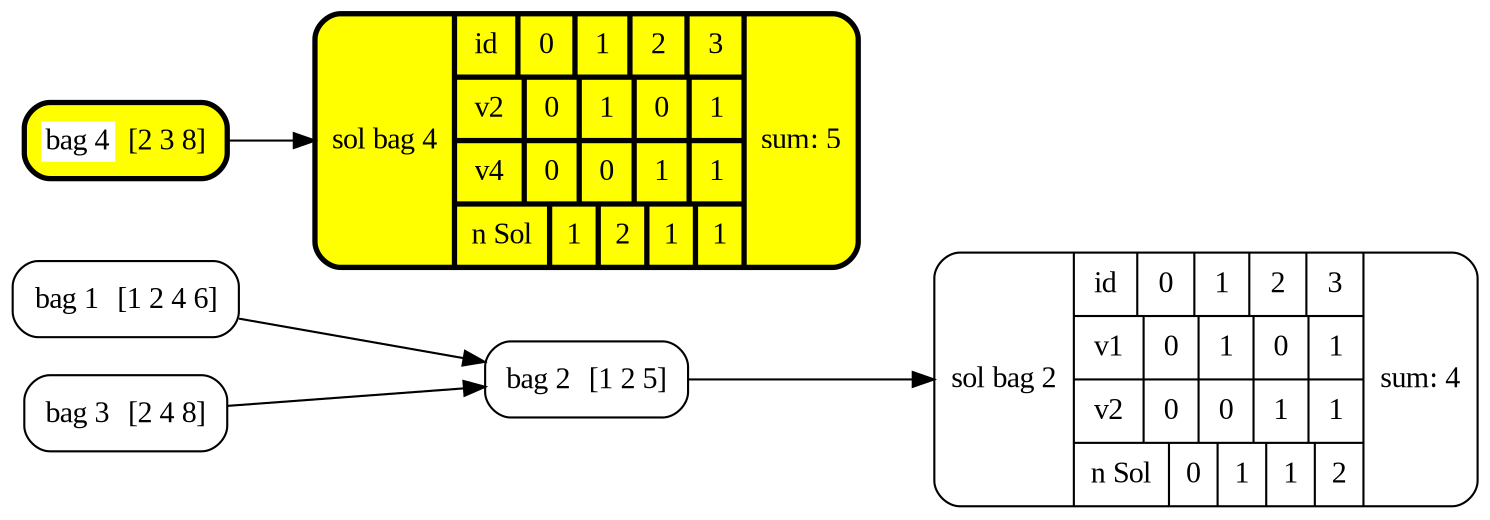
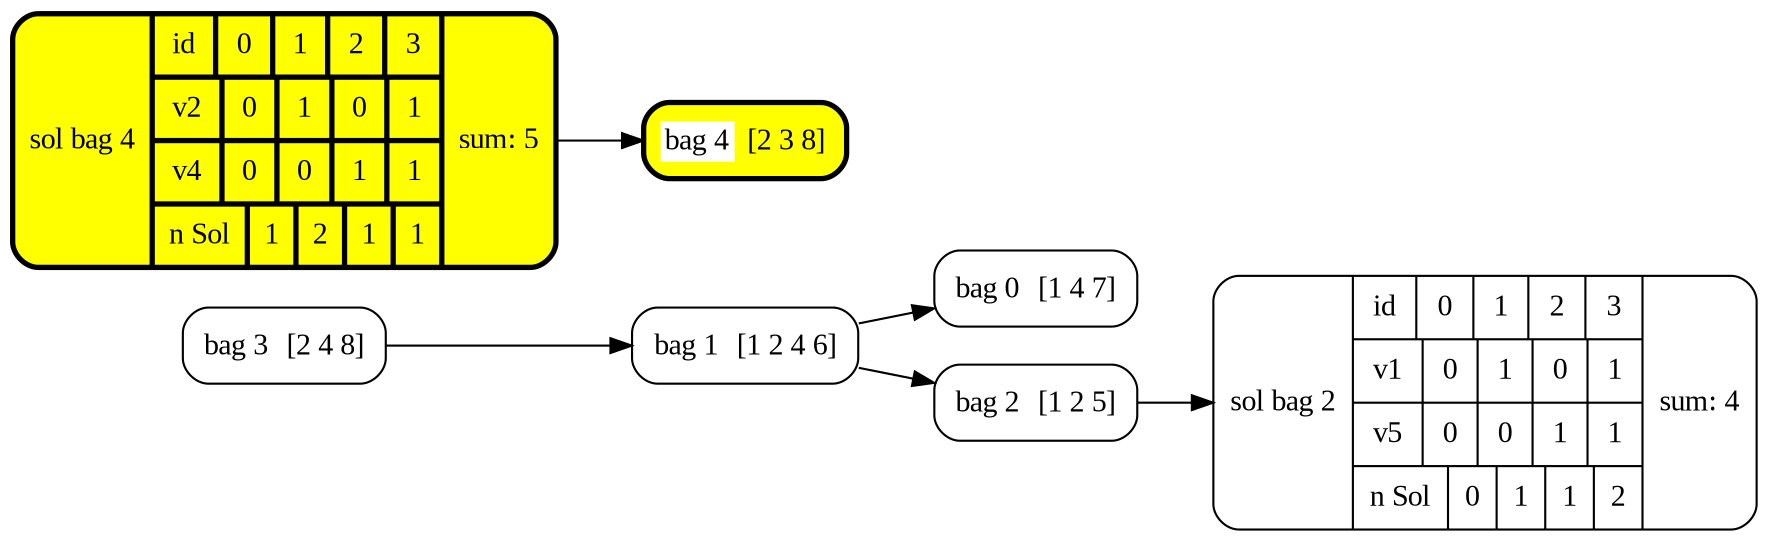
edge "bag 4" -> "sol bag 4": reversed
node "bag 0": added
edge "bag 3" -> "bag 2": now "bag 3" -> "bag 1"
node "sol bag 2": text "v2" -> "v5"
